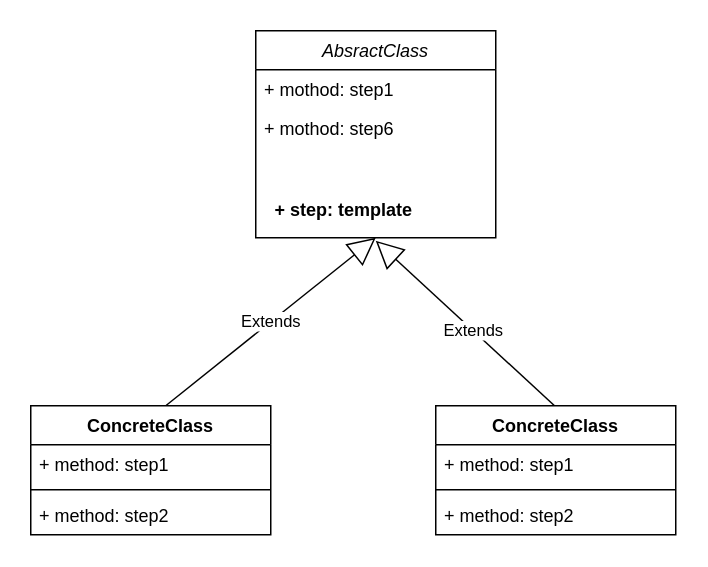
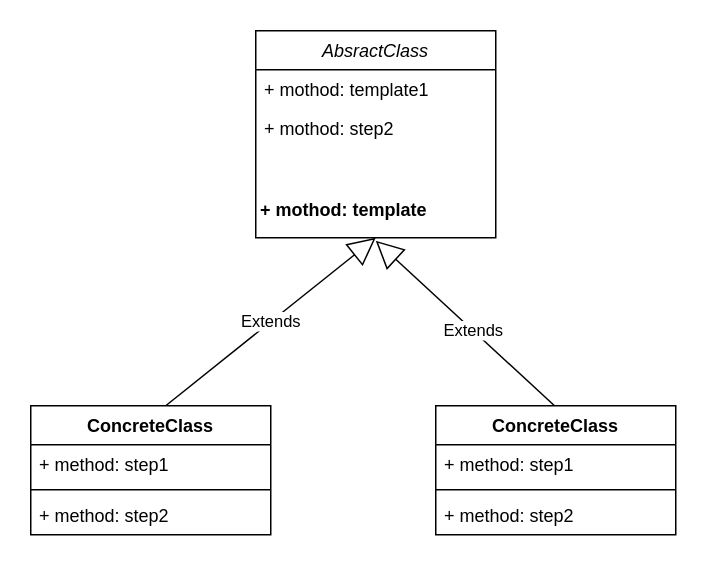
node "+ mothod: step1": label "+ mothod: step1" -> "+ mothod: template1"
node "+ mothod: step6": label "+ mothod: step6" -> "+ mothod: step2"
node "+ step: template": label "+ step: template" -> "+ mothod: template"
